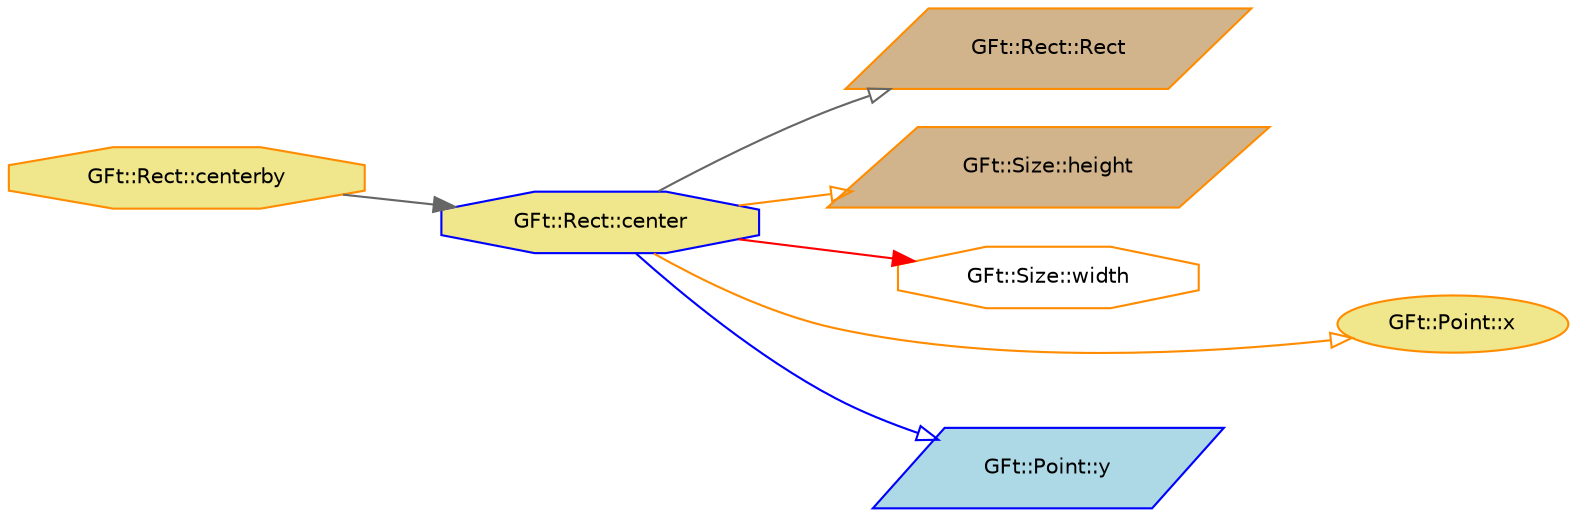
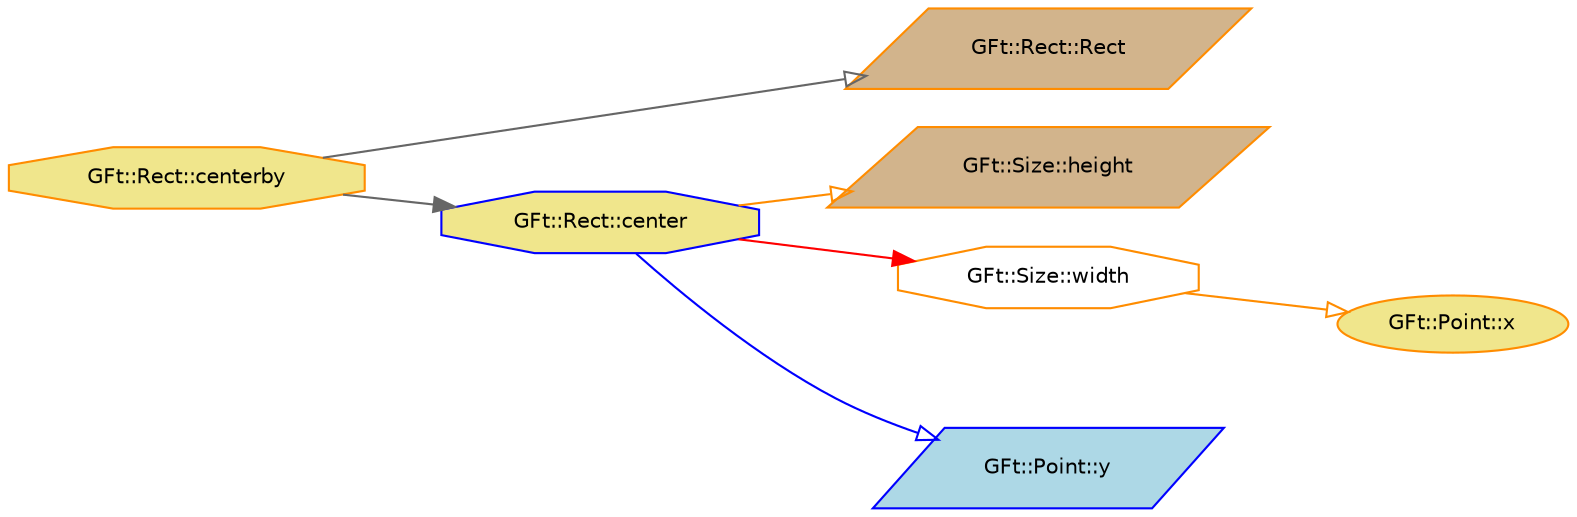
edge "GFt::Rect::center" -> "GFt::Rect::Rect": now "GFt::Rect::centerby" -> "GFt::Rect::Rect"
edge "GFt::Rect::center" -> "GFt::Point::x": now "GFt::Size::width" -> "GFt::Point::x"
